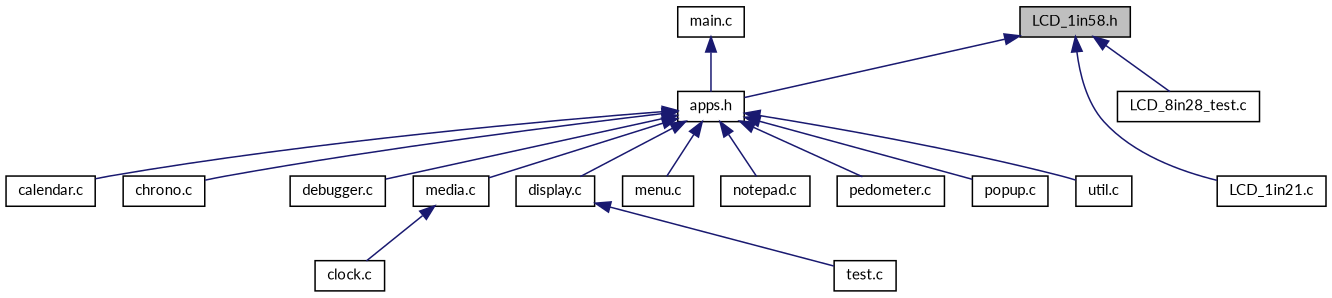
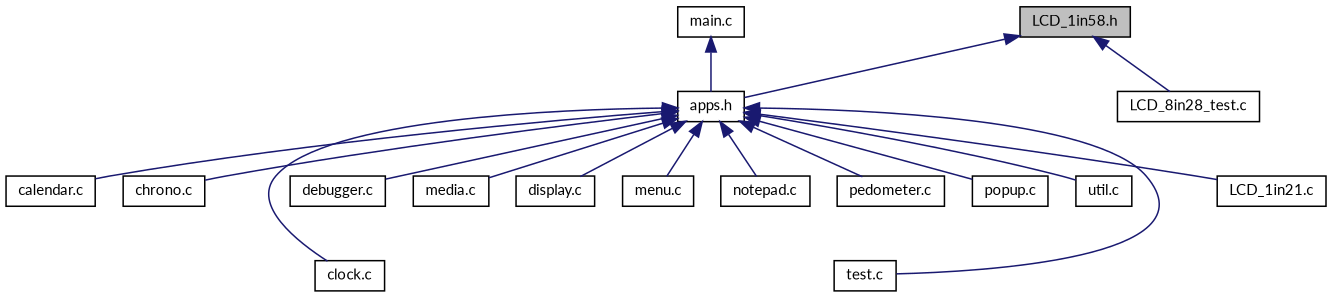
edge "LCD_1in21.c" -> "LCD_1in58.h": now "LCD_1in21.c" -> "apps.h"
edge "test.c" -> "display.c": now "test.c" -> "apps.h"
edge "clock.c" -> "media.c": now "clock.c" -> "apps.h"
